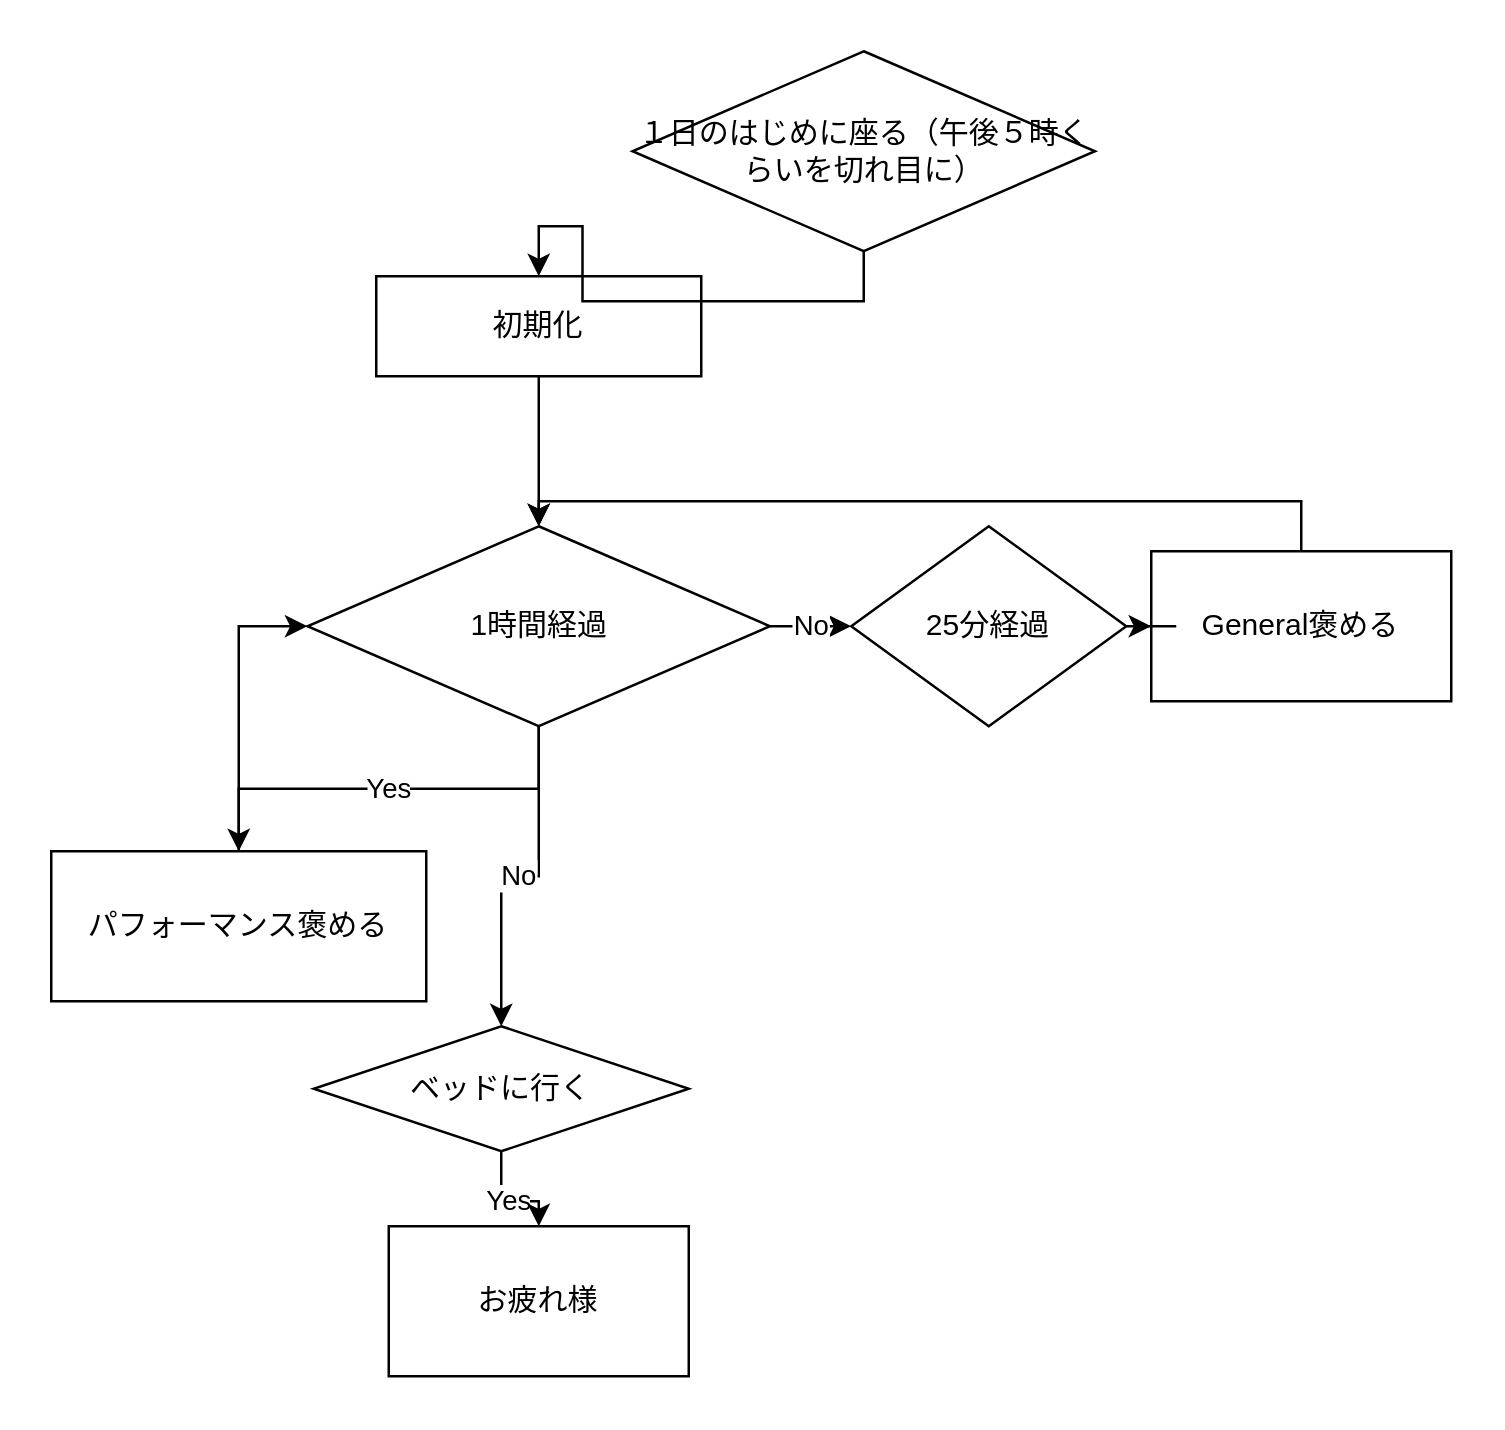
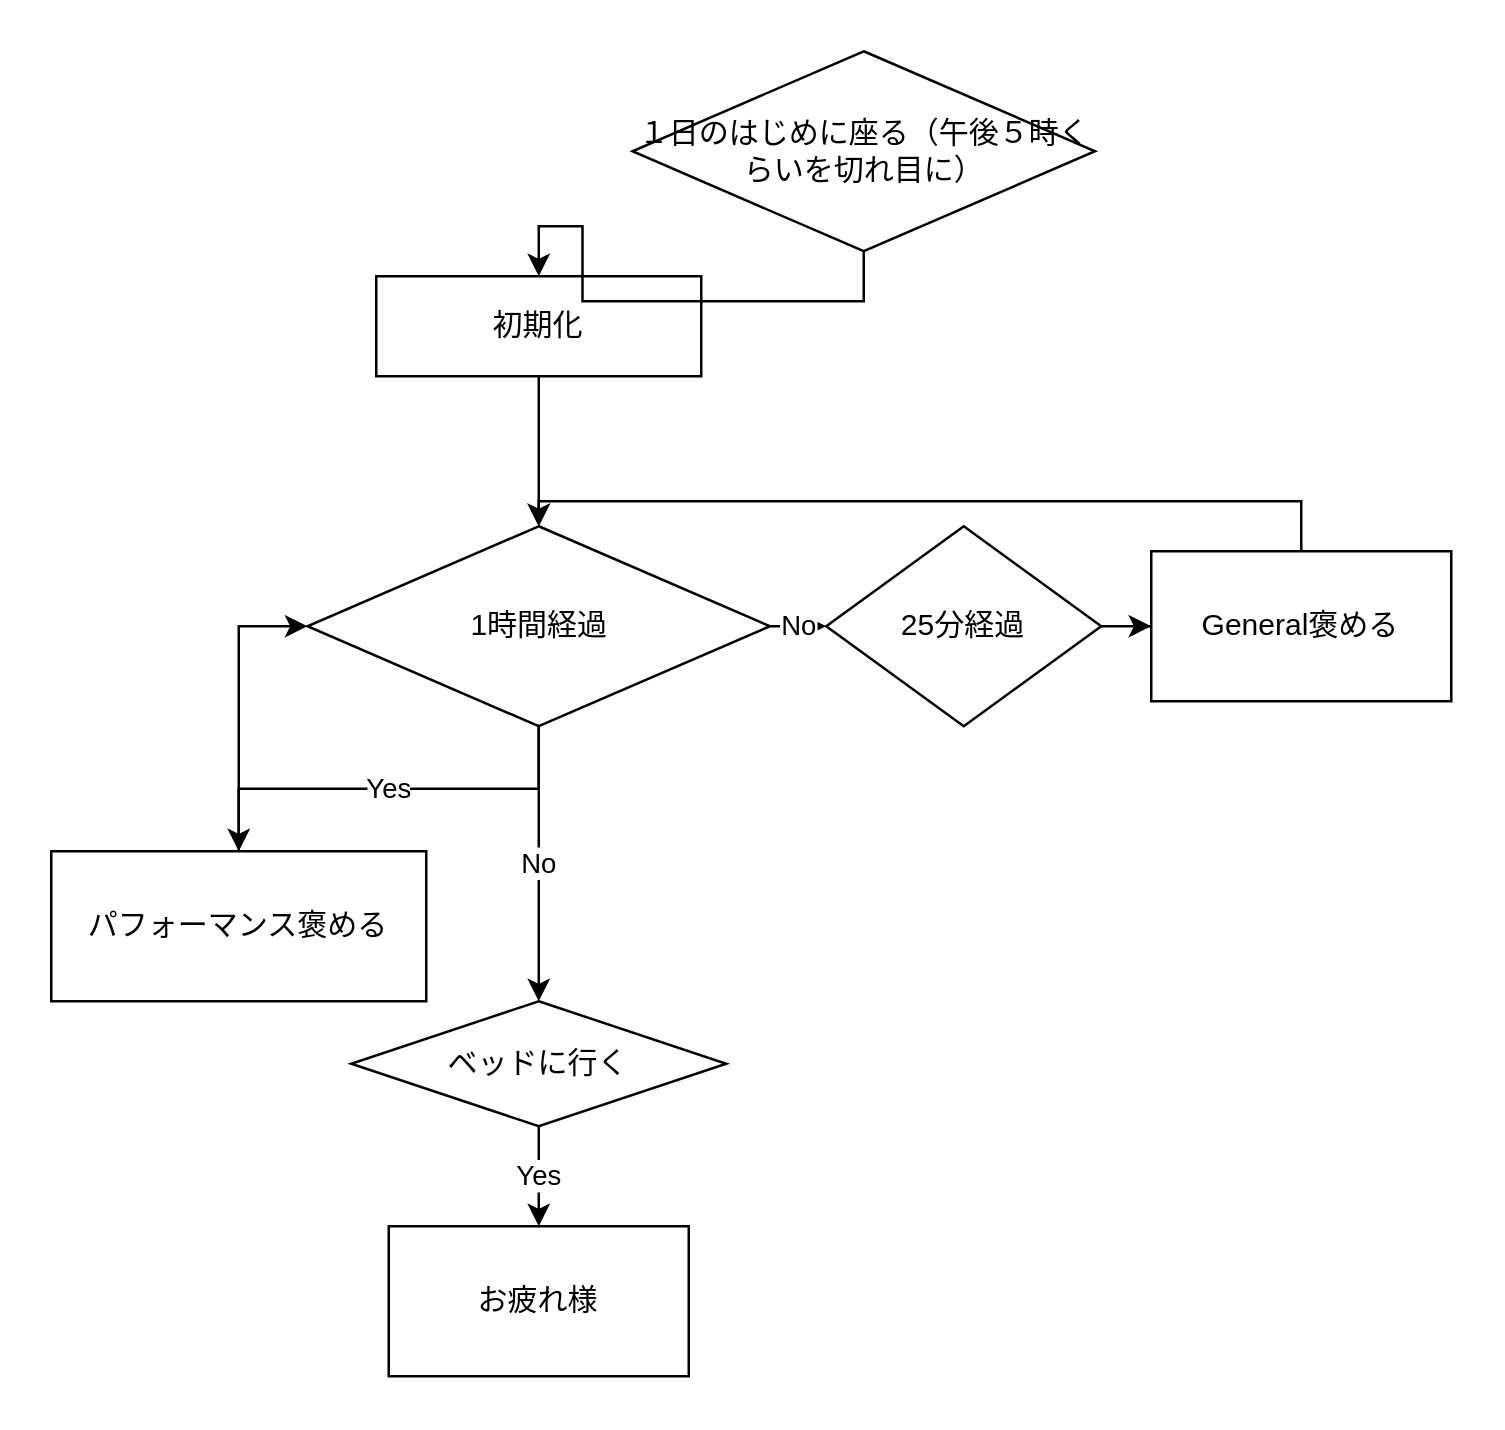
node "25分経過": moved (989, 626) -> (964, 626)
node "ベッドに行く": moved (501, 1089) -> (539, 1064)
